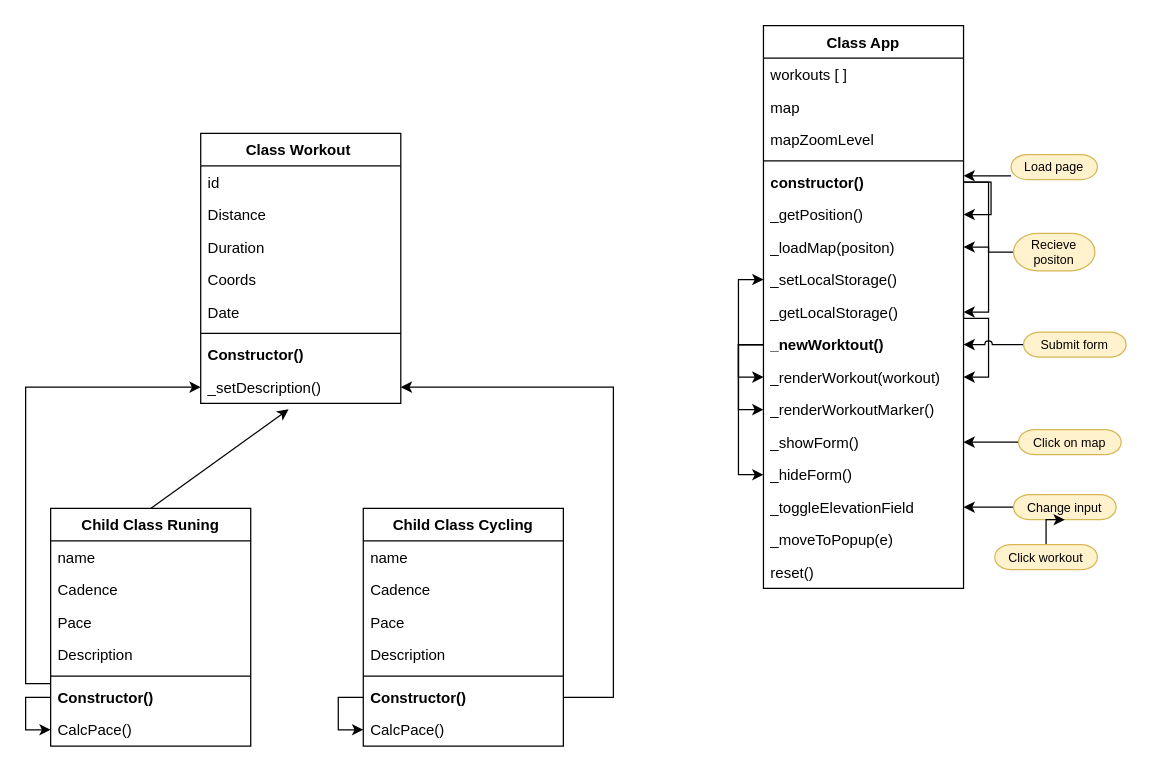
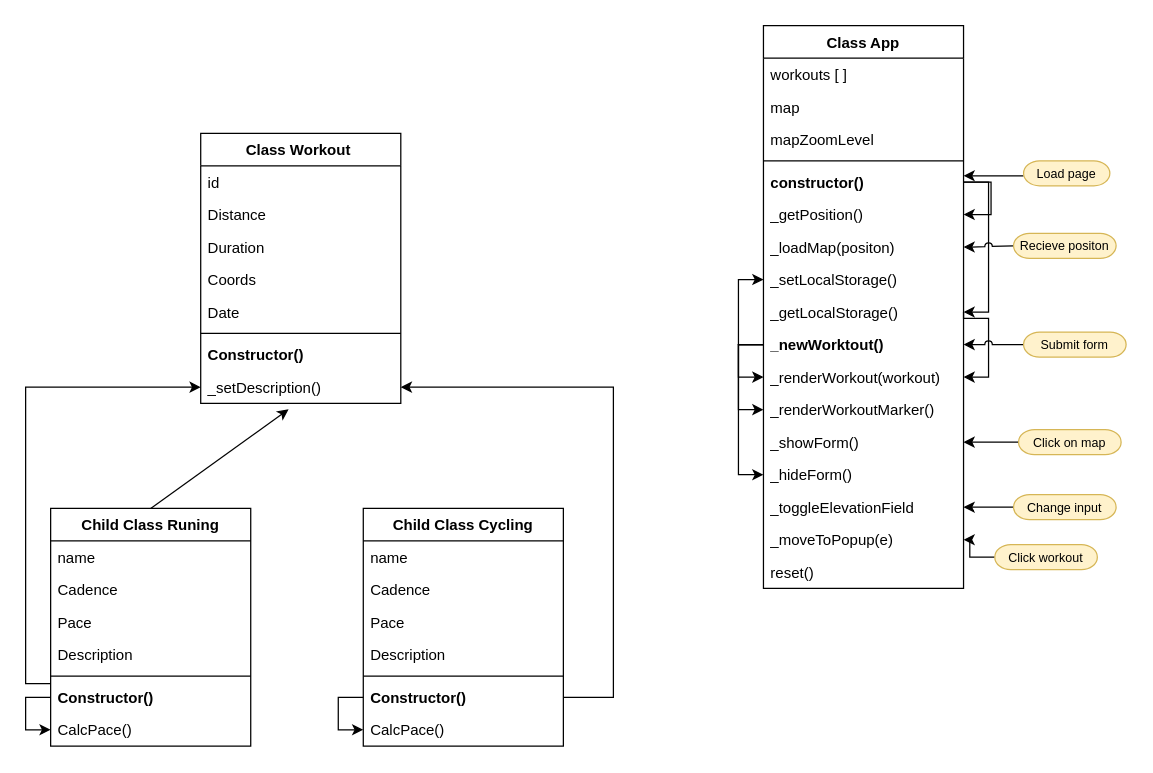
node "Load page": moved (1054, 167) -> (1066, 173)
node "Recieve positon": size 81x38 -> 103x25
edge "Click workout" -> "Change input": now "Click workout" -> "_moveToPopup(e)"
